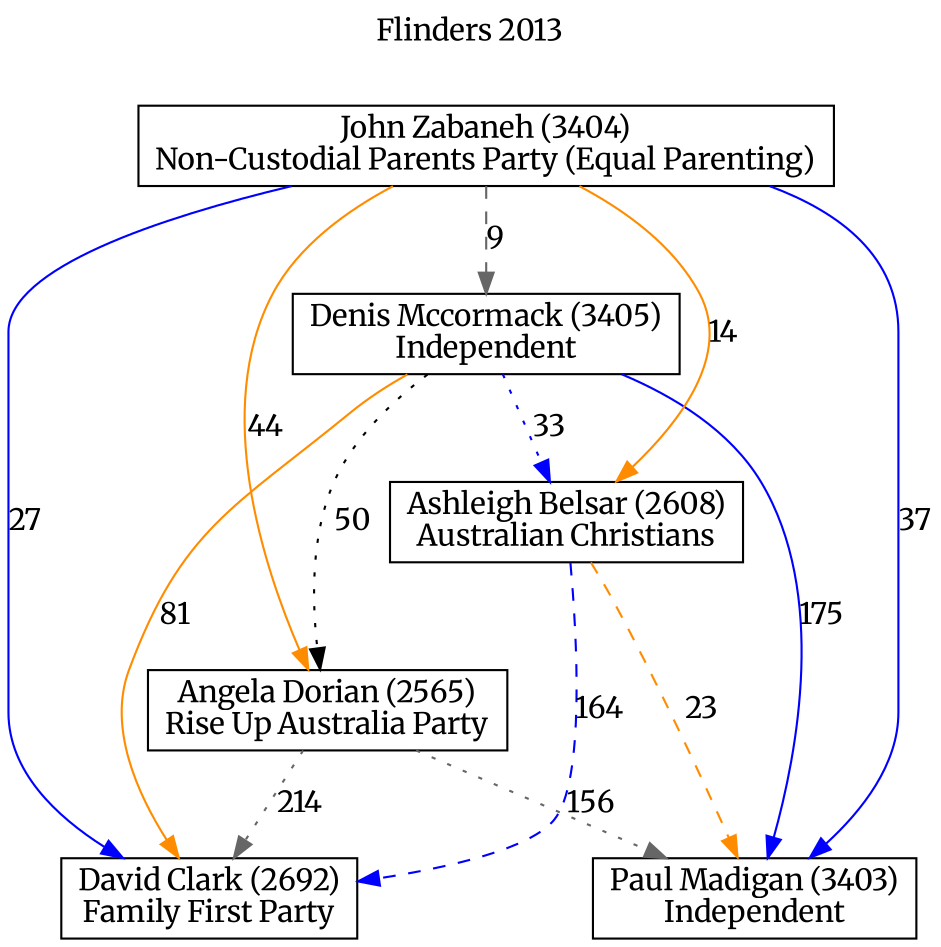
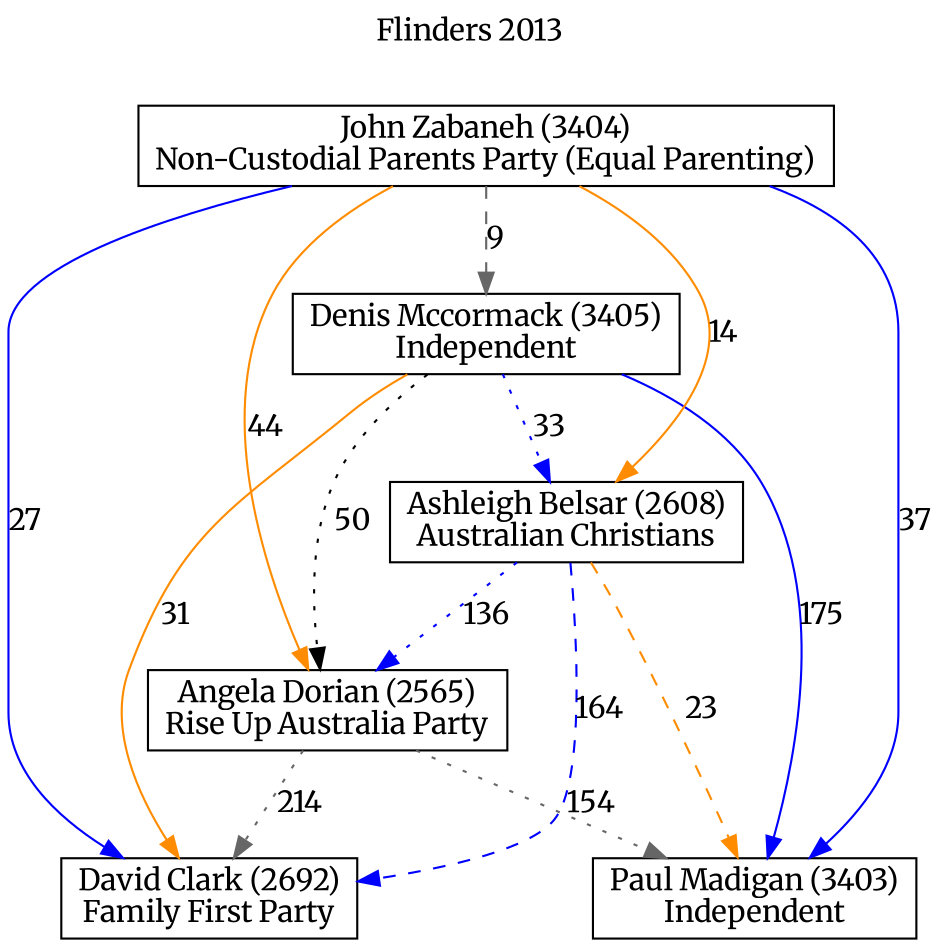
edge "Ashleigh Belsar (2608) Australian Christians" -> "Angela Dorian (2565) Rise Up Australia Party": added, label "136"
edge "Denis Mccormack (3405) Independent" -> "David Clark (2692) Family First Party": label "81" -> "31"
edge "Angela Dorian (2565) Rise Up Australia Party" -> "Paul Madigan (3403) Independent": label "156" -> "154"
